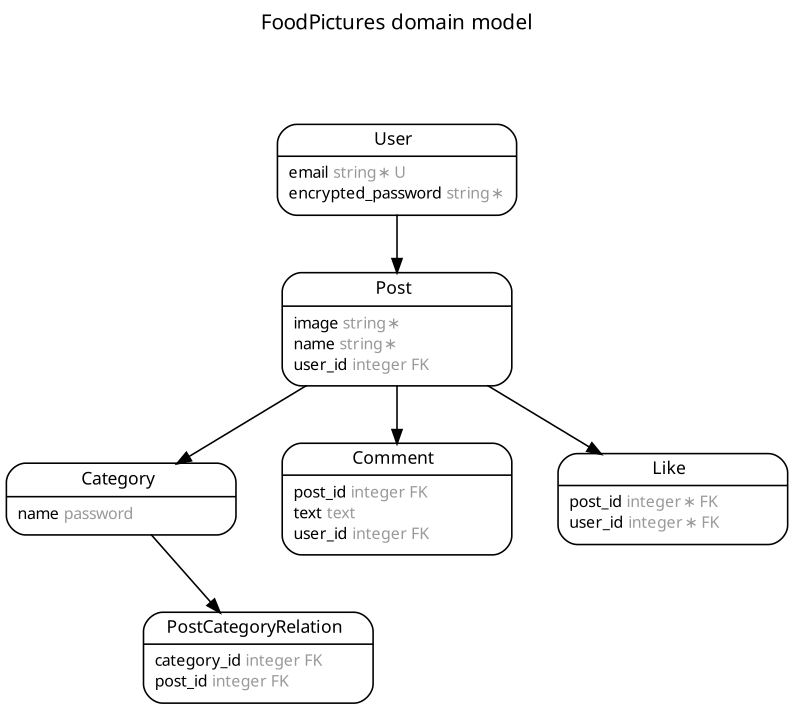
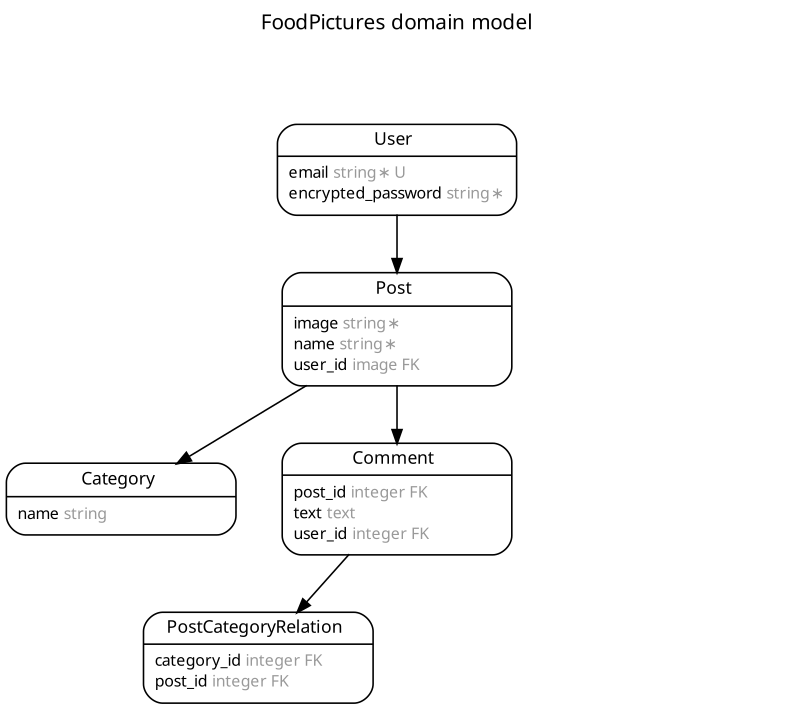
node "Post": text "integer FK" -> "image FK"
node "Like": removed
node "Category": text "password" -> "string"
edge "Category" -- "PostCategoryRelation": now "Comment" -- "PostCategoryRelation"
